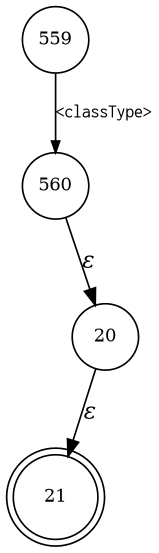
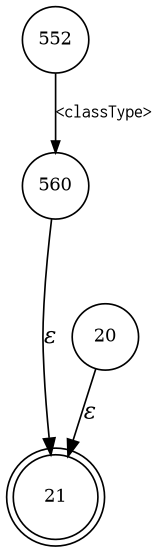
node "559": label "559" -> "552"
edge "560" -> "20": now "560" -> "21"
